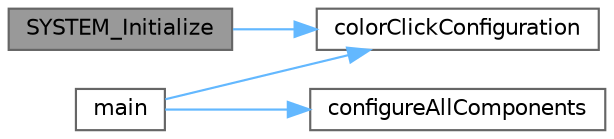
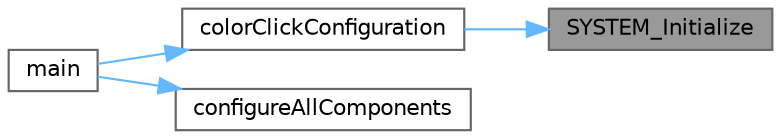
edge "SYSTEM_Initialize" -> "colorClickConfiguration": reversed
